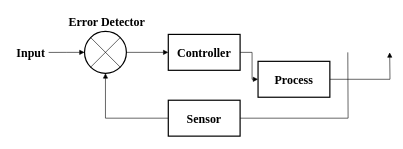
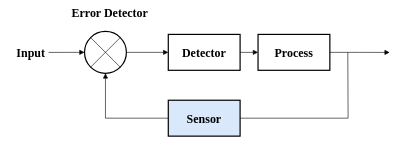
node "Error Detector": moved (107, 21) -> (110, 12)
node "Controller": label "Controller" -> "Detector"
node "Process": moved (294, 80) -> (294, 53)
node "Sensor": fillcolor #ffffff -> #dae8fc
